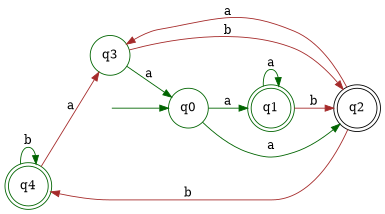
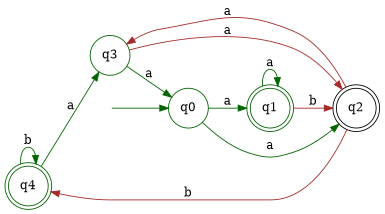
edge "q3" -> "q2": label "b" -> "a"
edge "q4" -> "q3": color brown -> darkgreen
